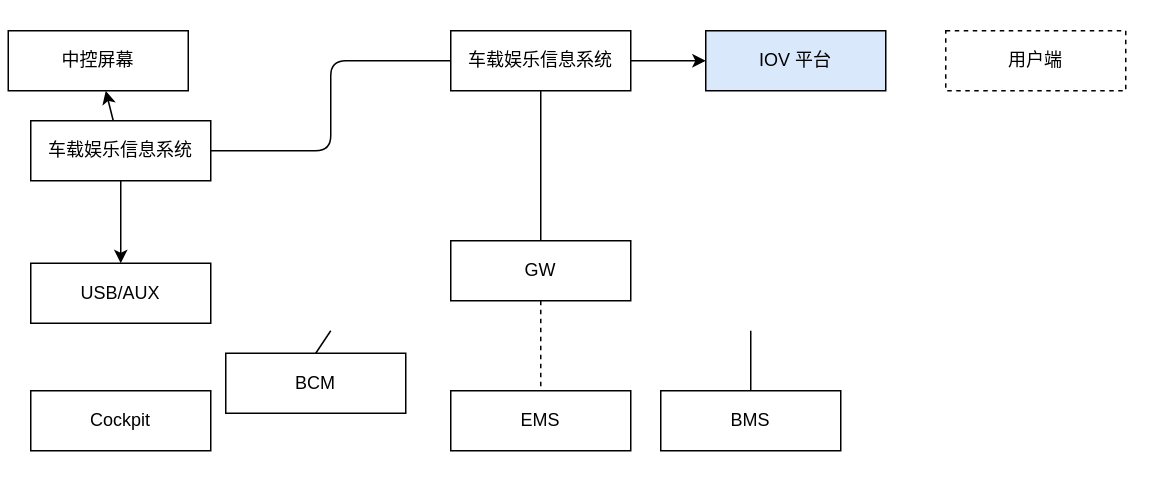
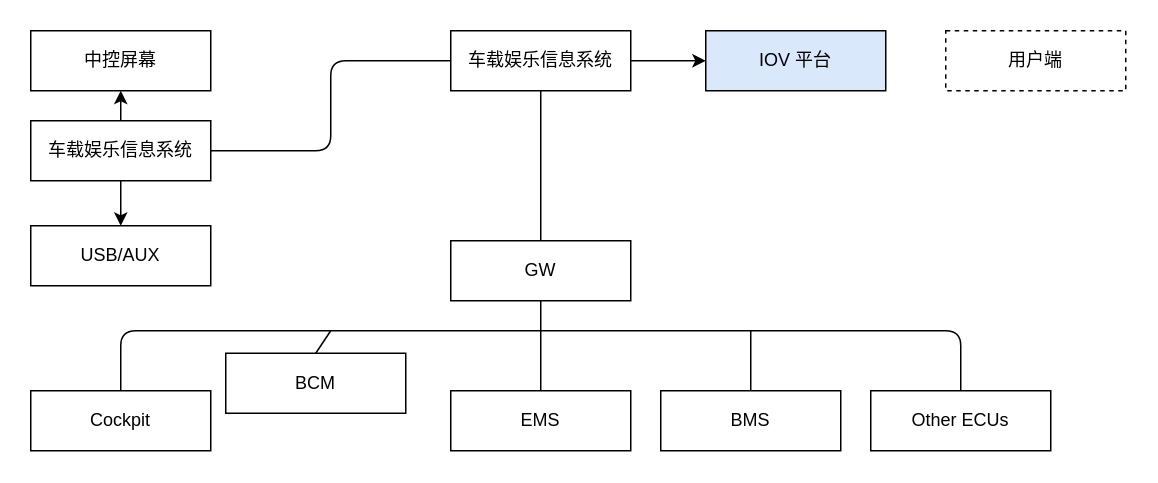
node "中控屏幕": moved (98, 61) -> (121, 61)
node "USB/AUX": moved (121, 293) -> (121, 256)
edge "Cockpit" -- "Other ECUs": added
edge "GW" -- "EMS": style dashed -> solid
node "Other ECUs": added
